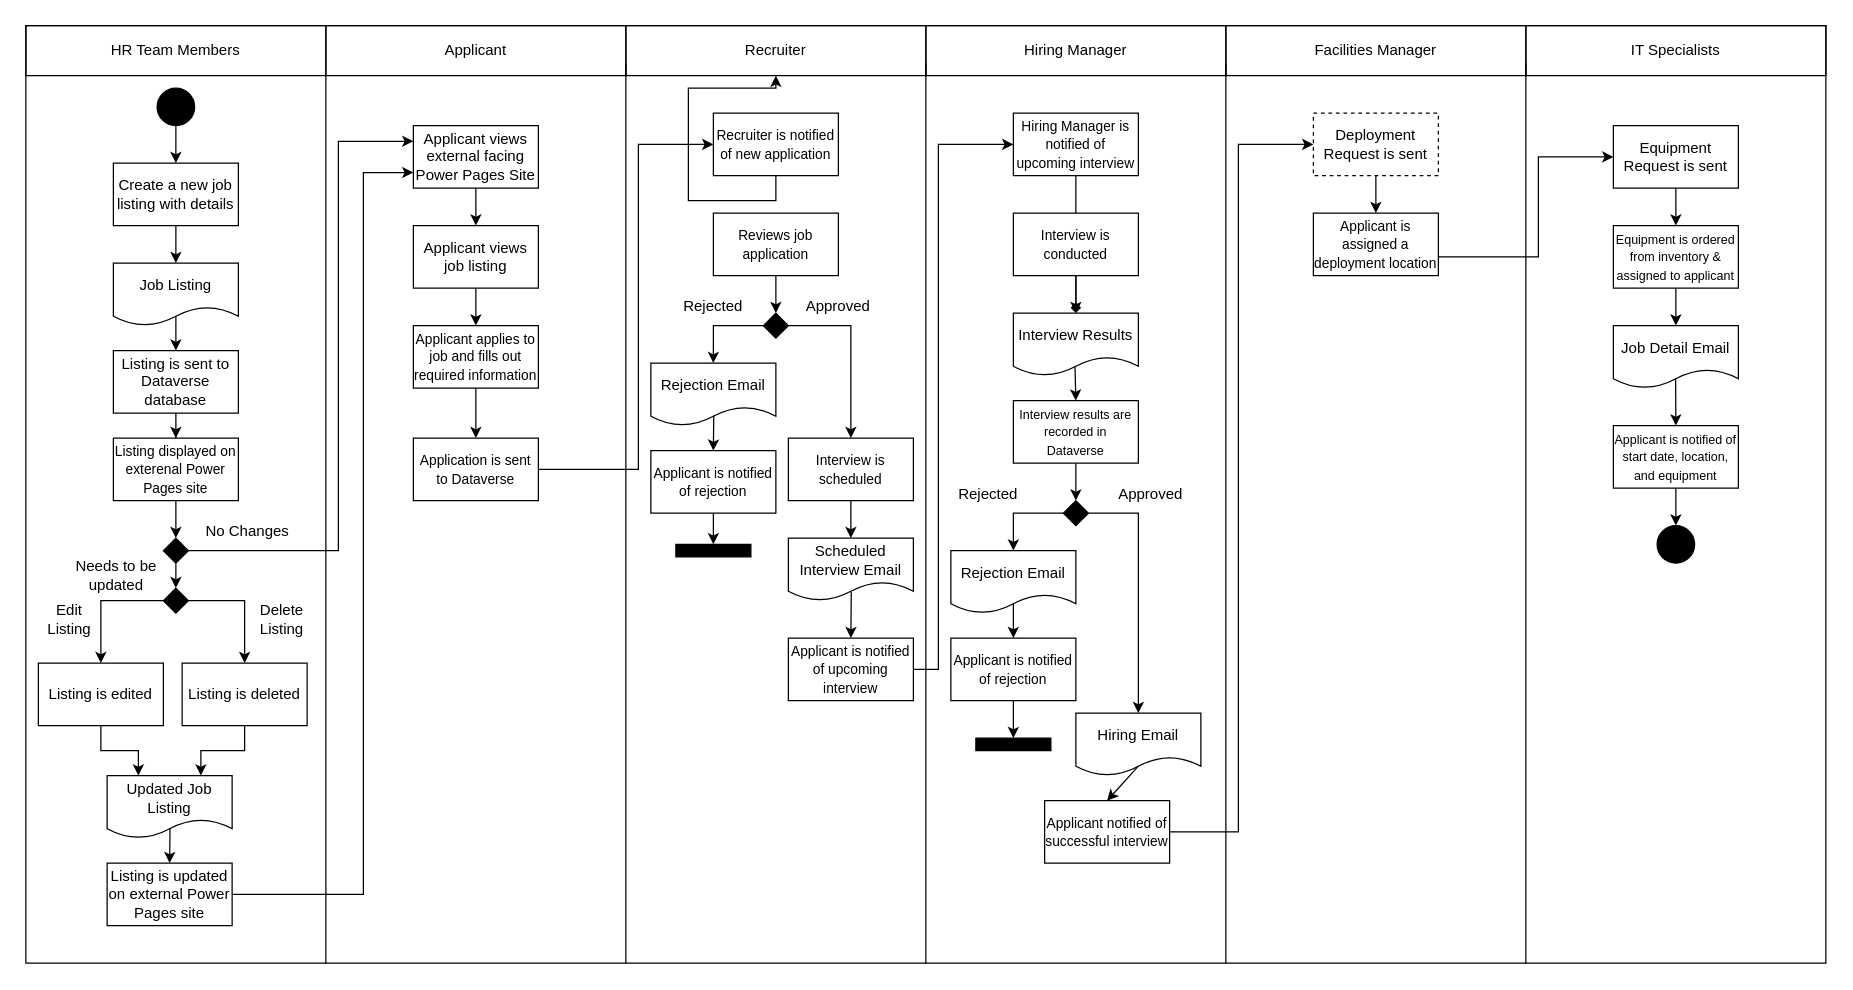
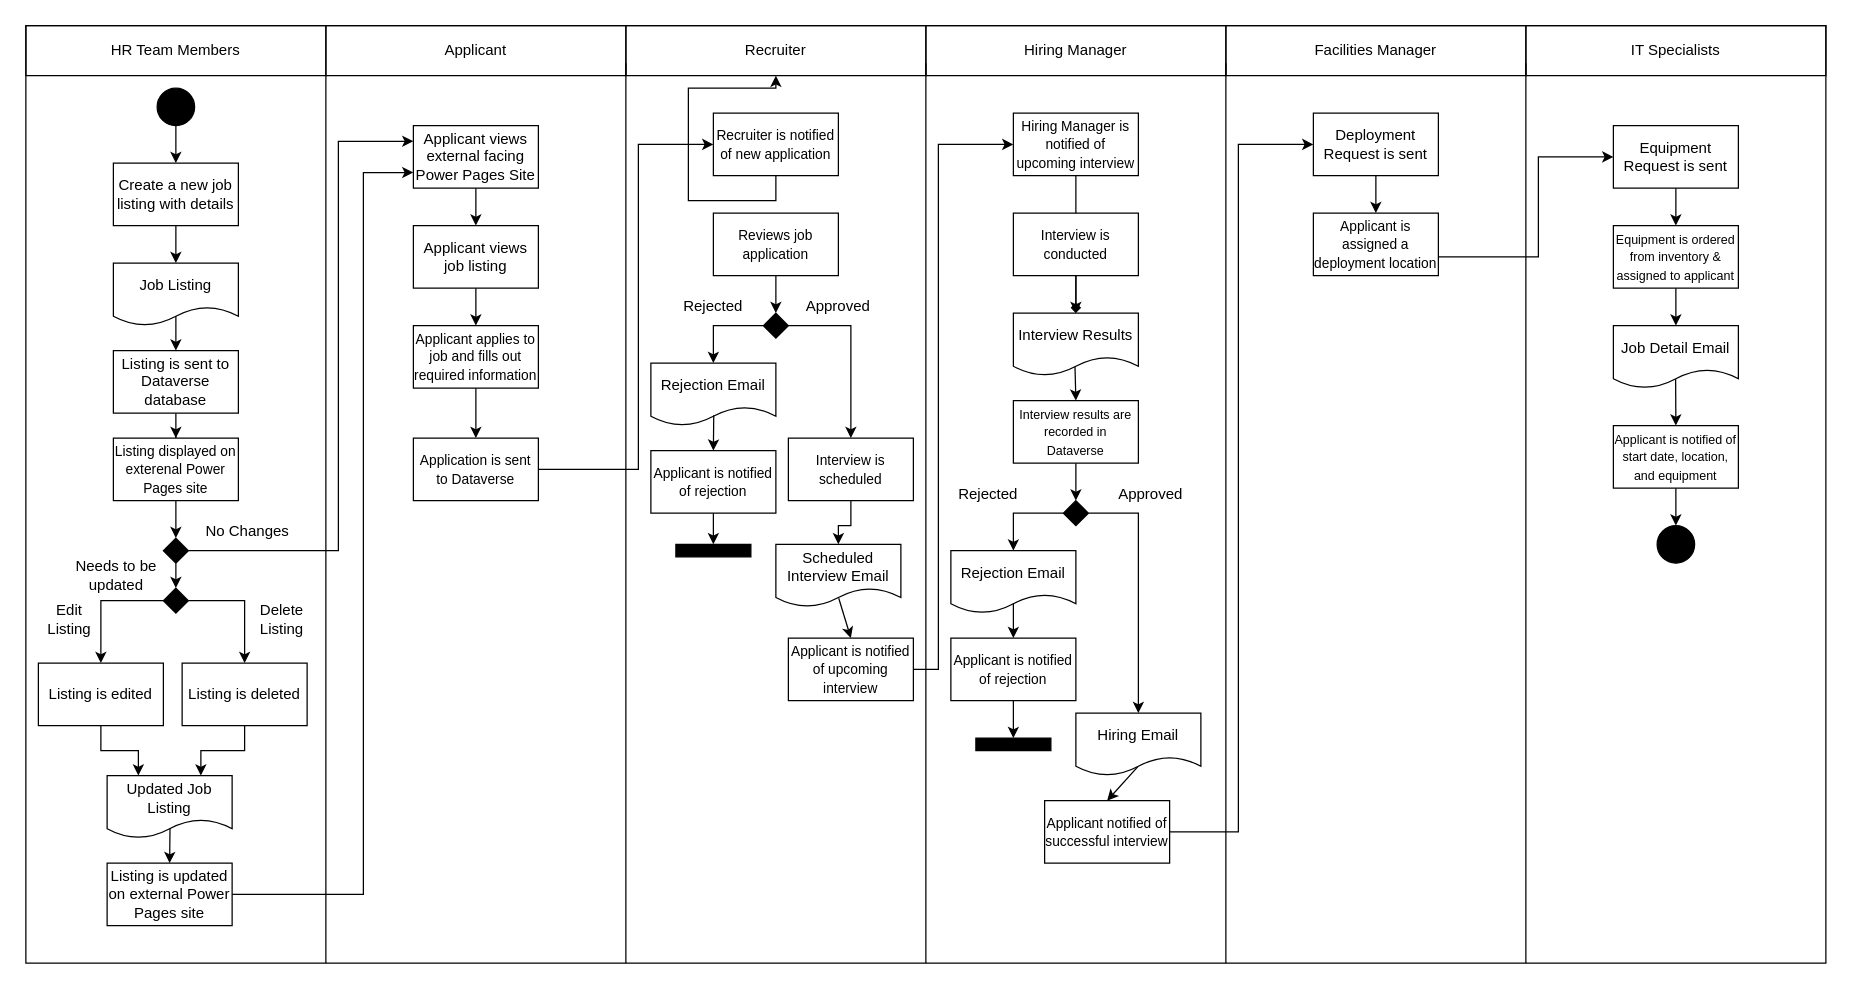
node "Deployment Request is sent": style dashed -> solid
node "Scheduled Interview Email": moved (851, 569) -> (838, 576)
